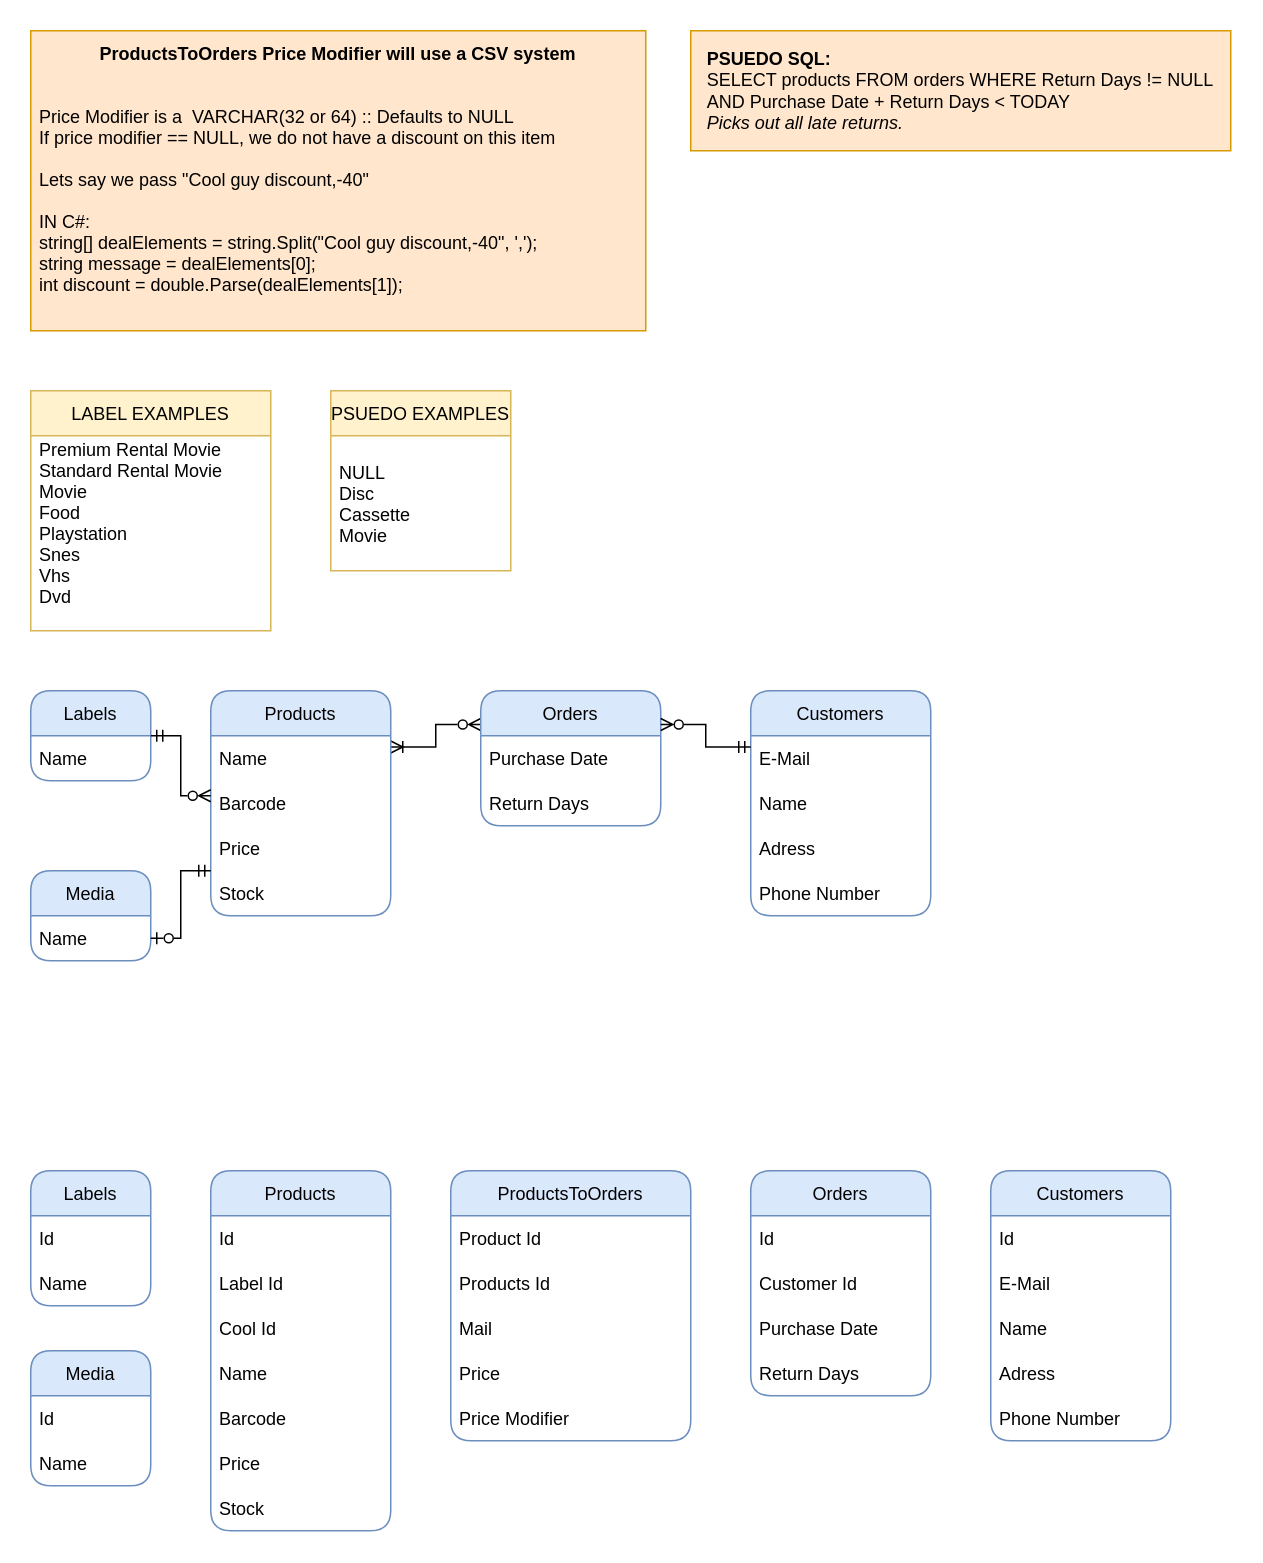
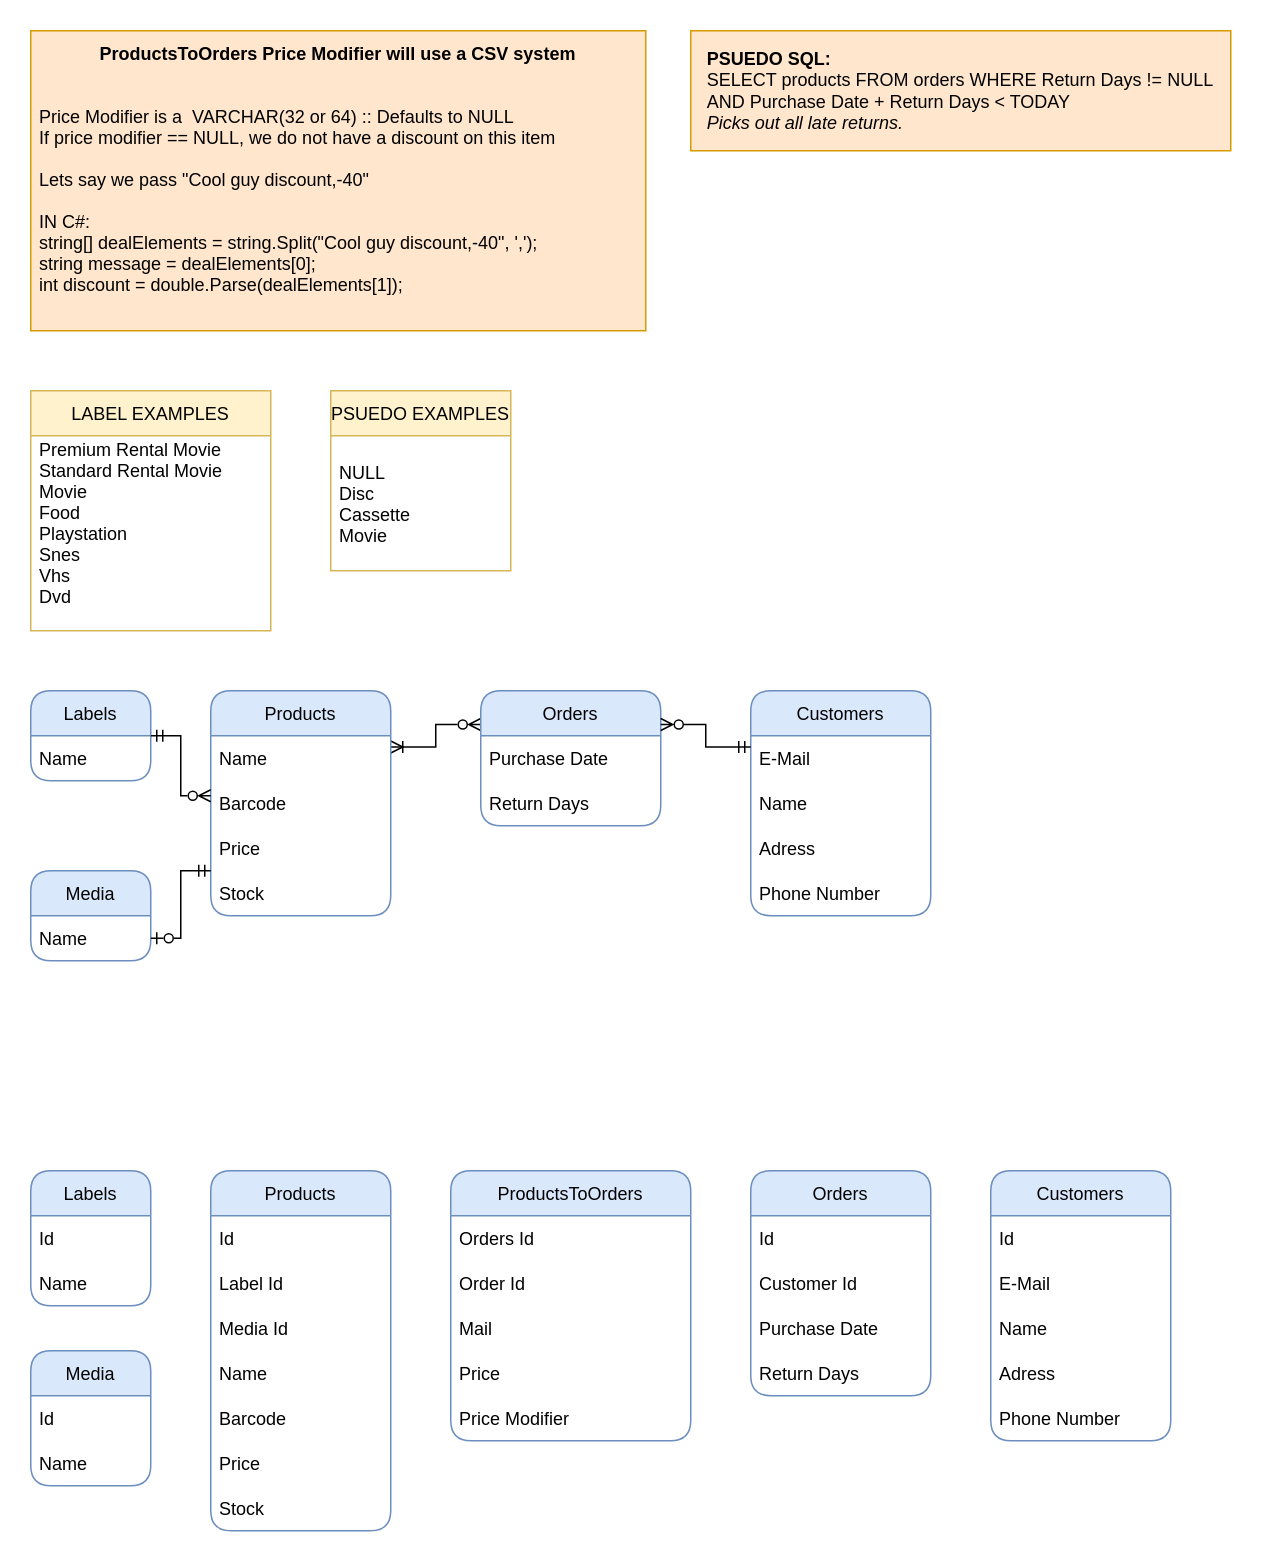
node "Product Id": label "Product Id" -> "Orders Id"
node "Products Id": label "Products Id" -> "Order Id"
node "Cool Id": label "Cool Id" -> "Media Id"
